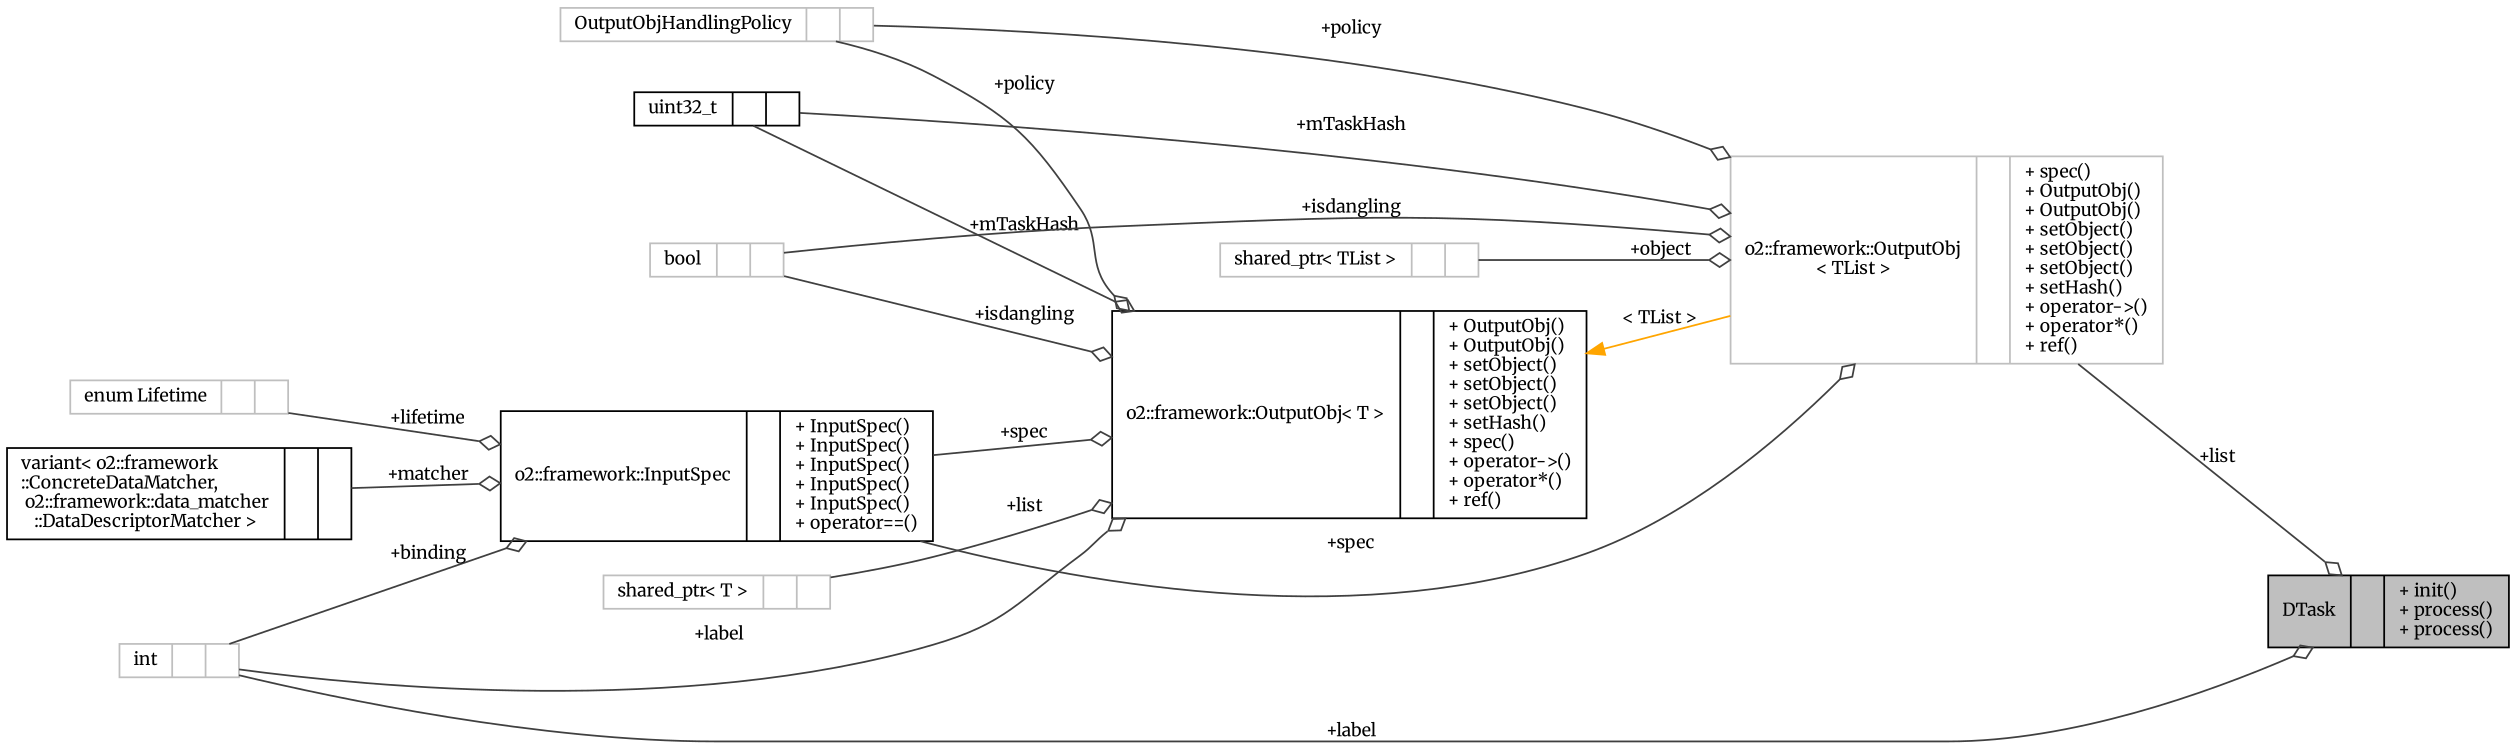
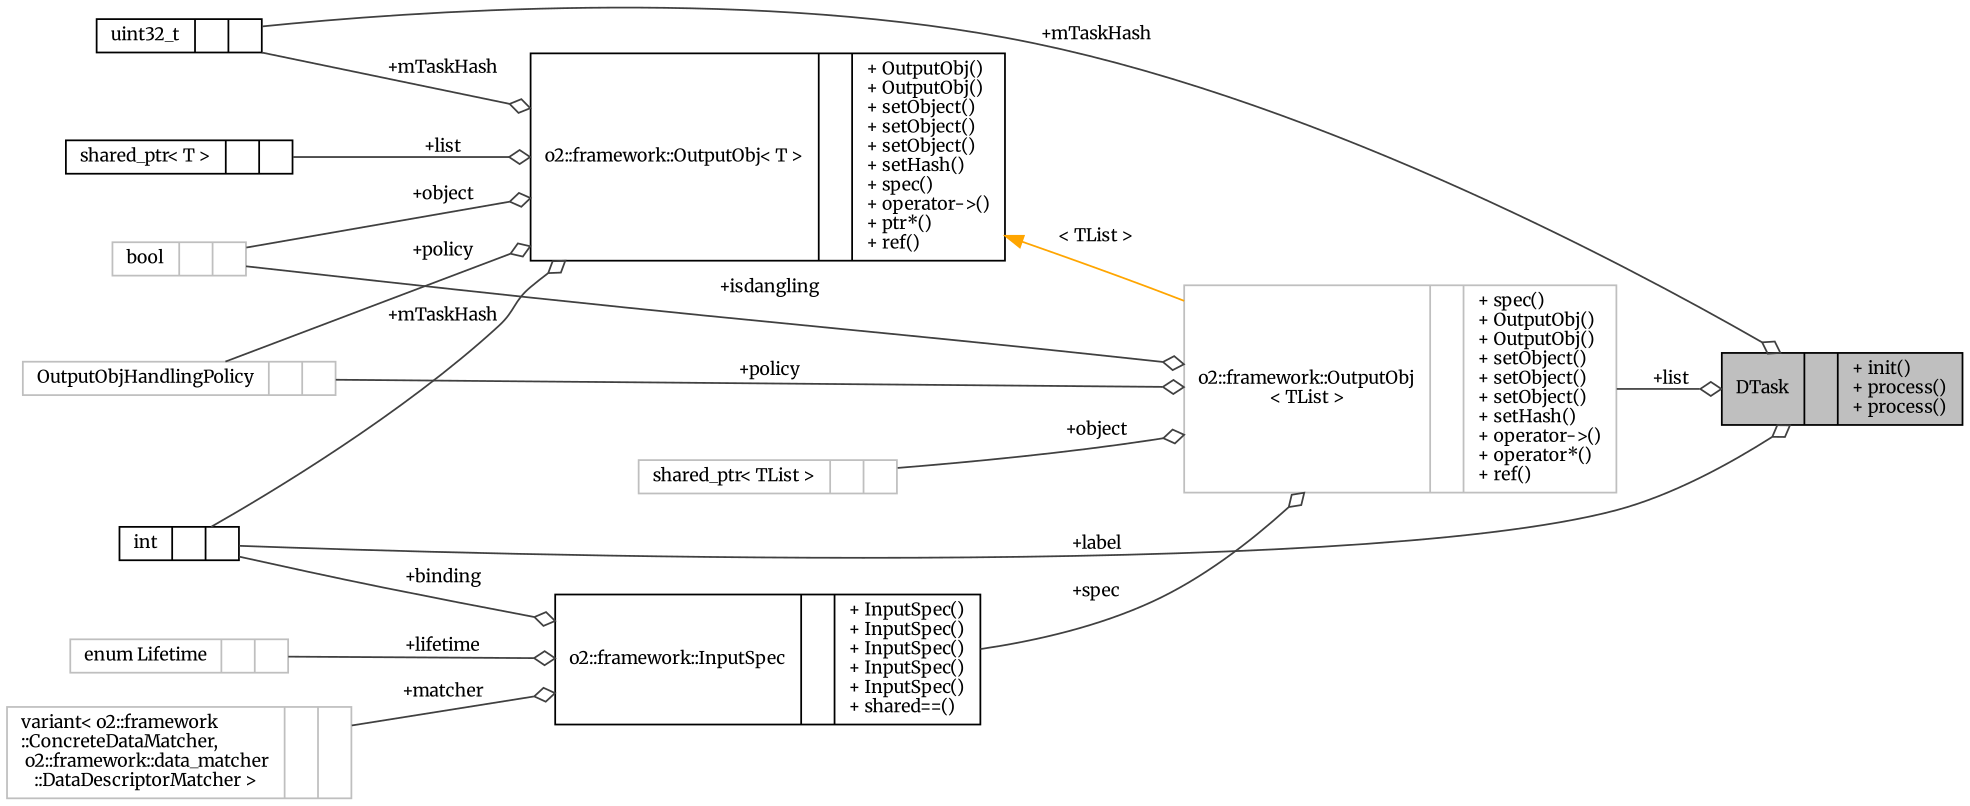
edge "uint32_t" -> "o2::framework::OutputObj": now "uint32_t" -> "DTask"
edge "bool" -> "o2::framework::OutputObj< T >": label " +isdangling" -> " +object"
edge "o2::framework::InputSpec" -> "o2::framework::OutputObj< T >": removed, label "+spec"
node "o2::framework::OutputObj< T >": text "+ operator*()" -> "+ ptr*()"
node "variant< o2::framework": color black -> grey75
node "o2::framework::InputSpec": text "+ operator==()" -> "+ shared==()"
node "shared_ptr< T >": color grey75 -> black
edge "int" -> "o2::framework::OutputObj< T >": label " +label" -> " +mTaskHash"
node "int": color grey75 -> black
